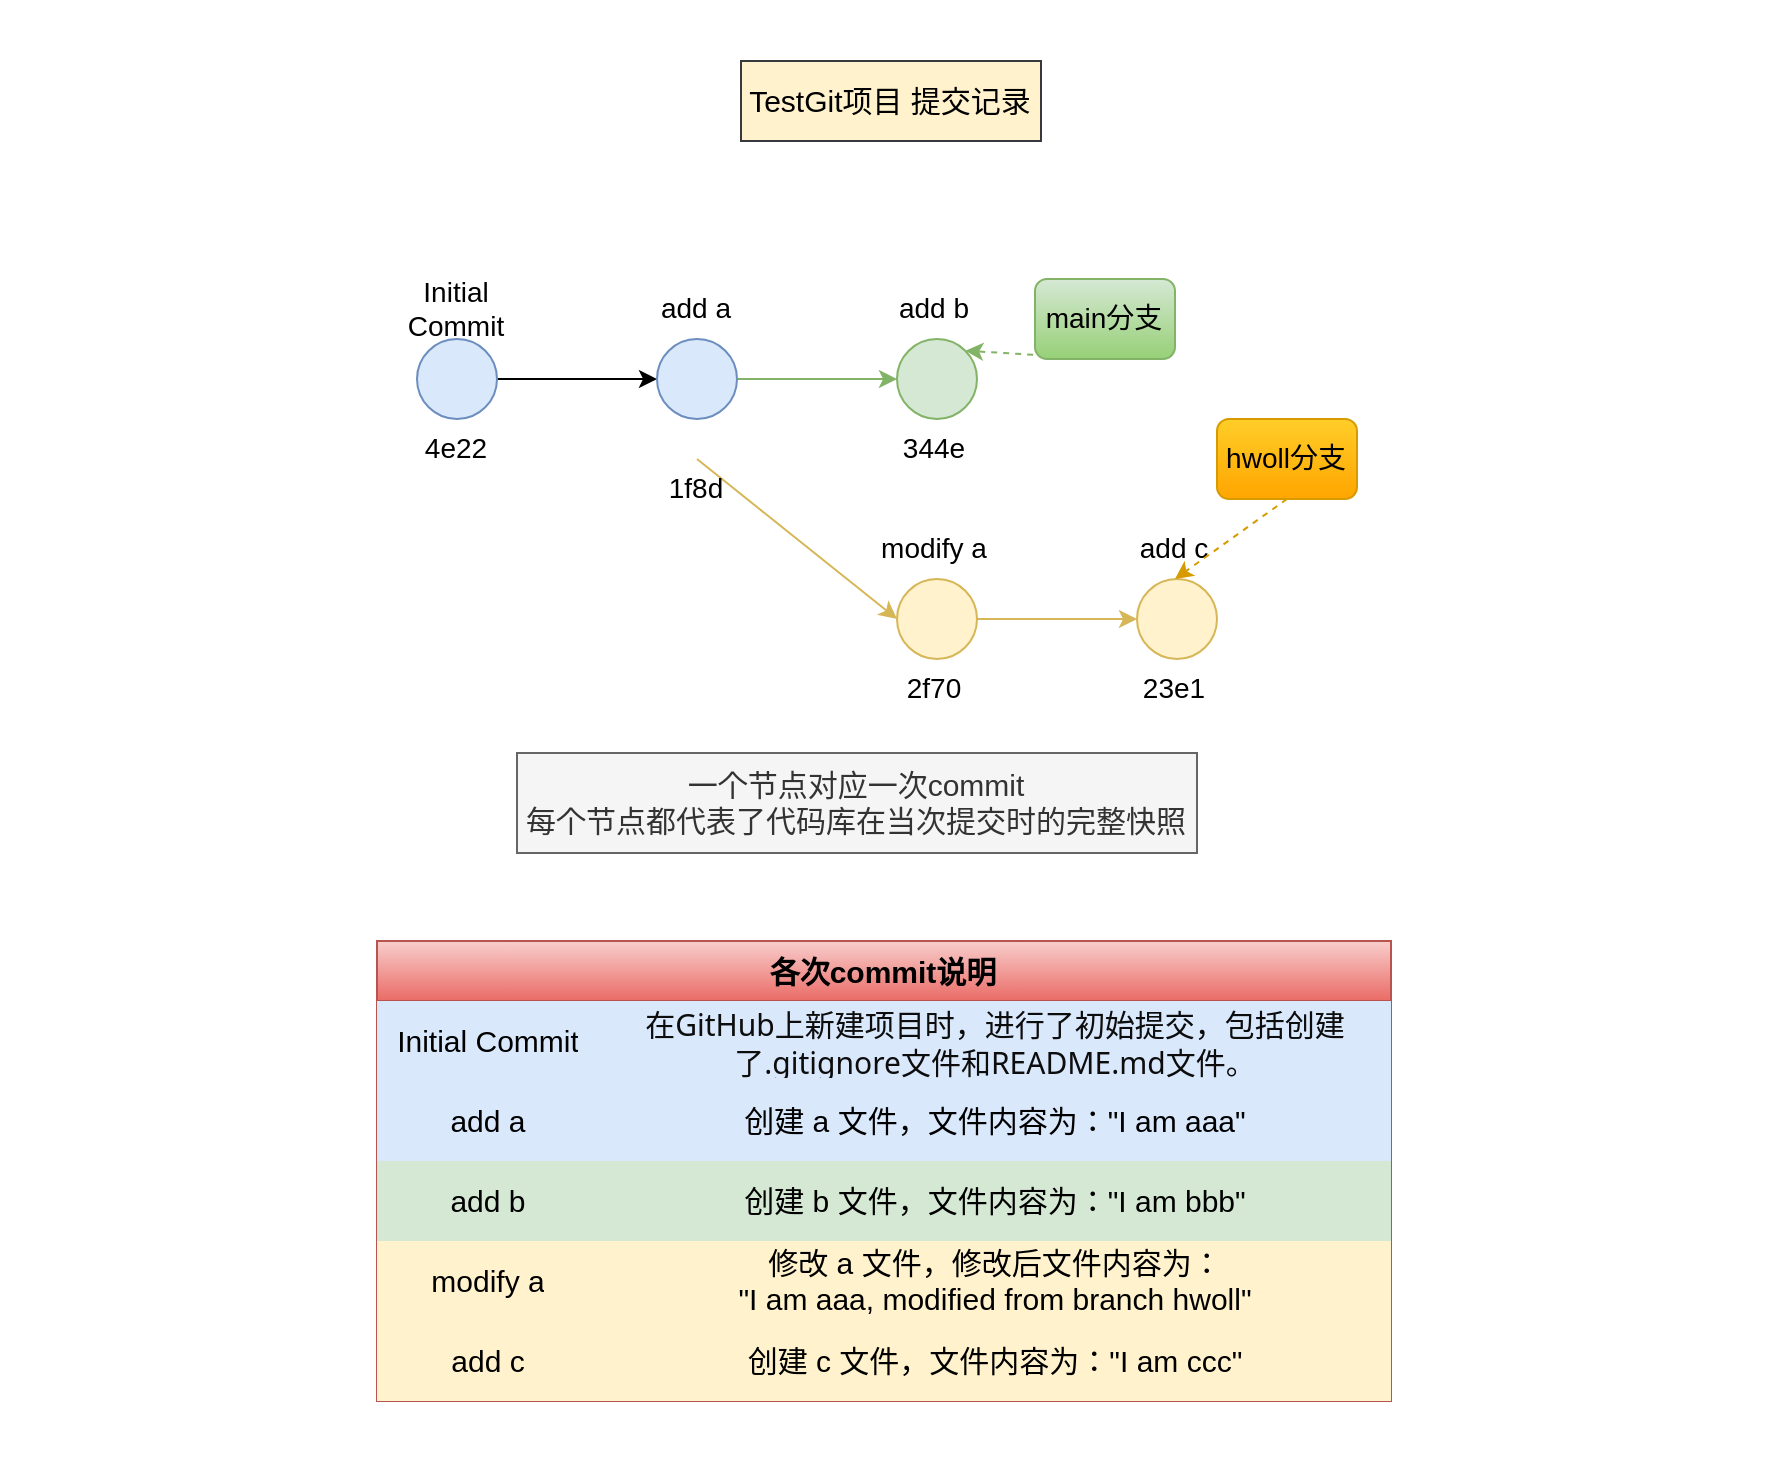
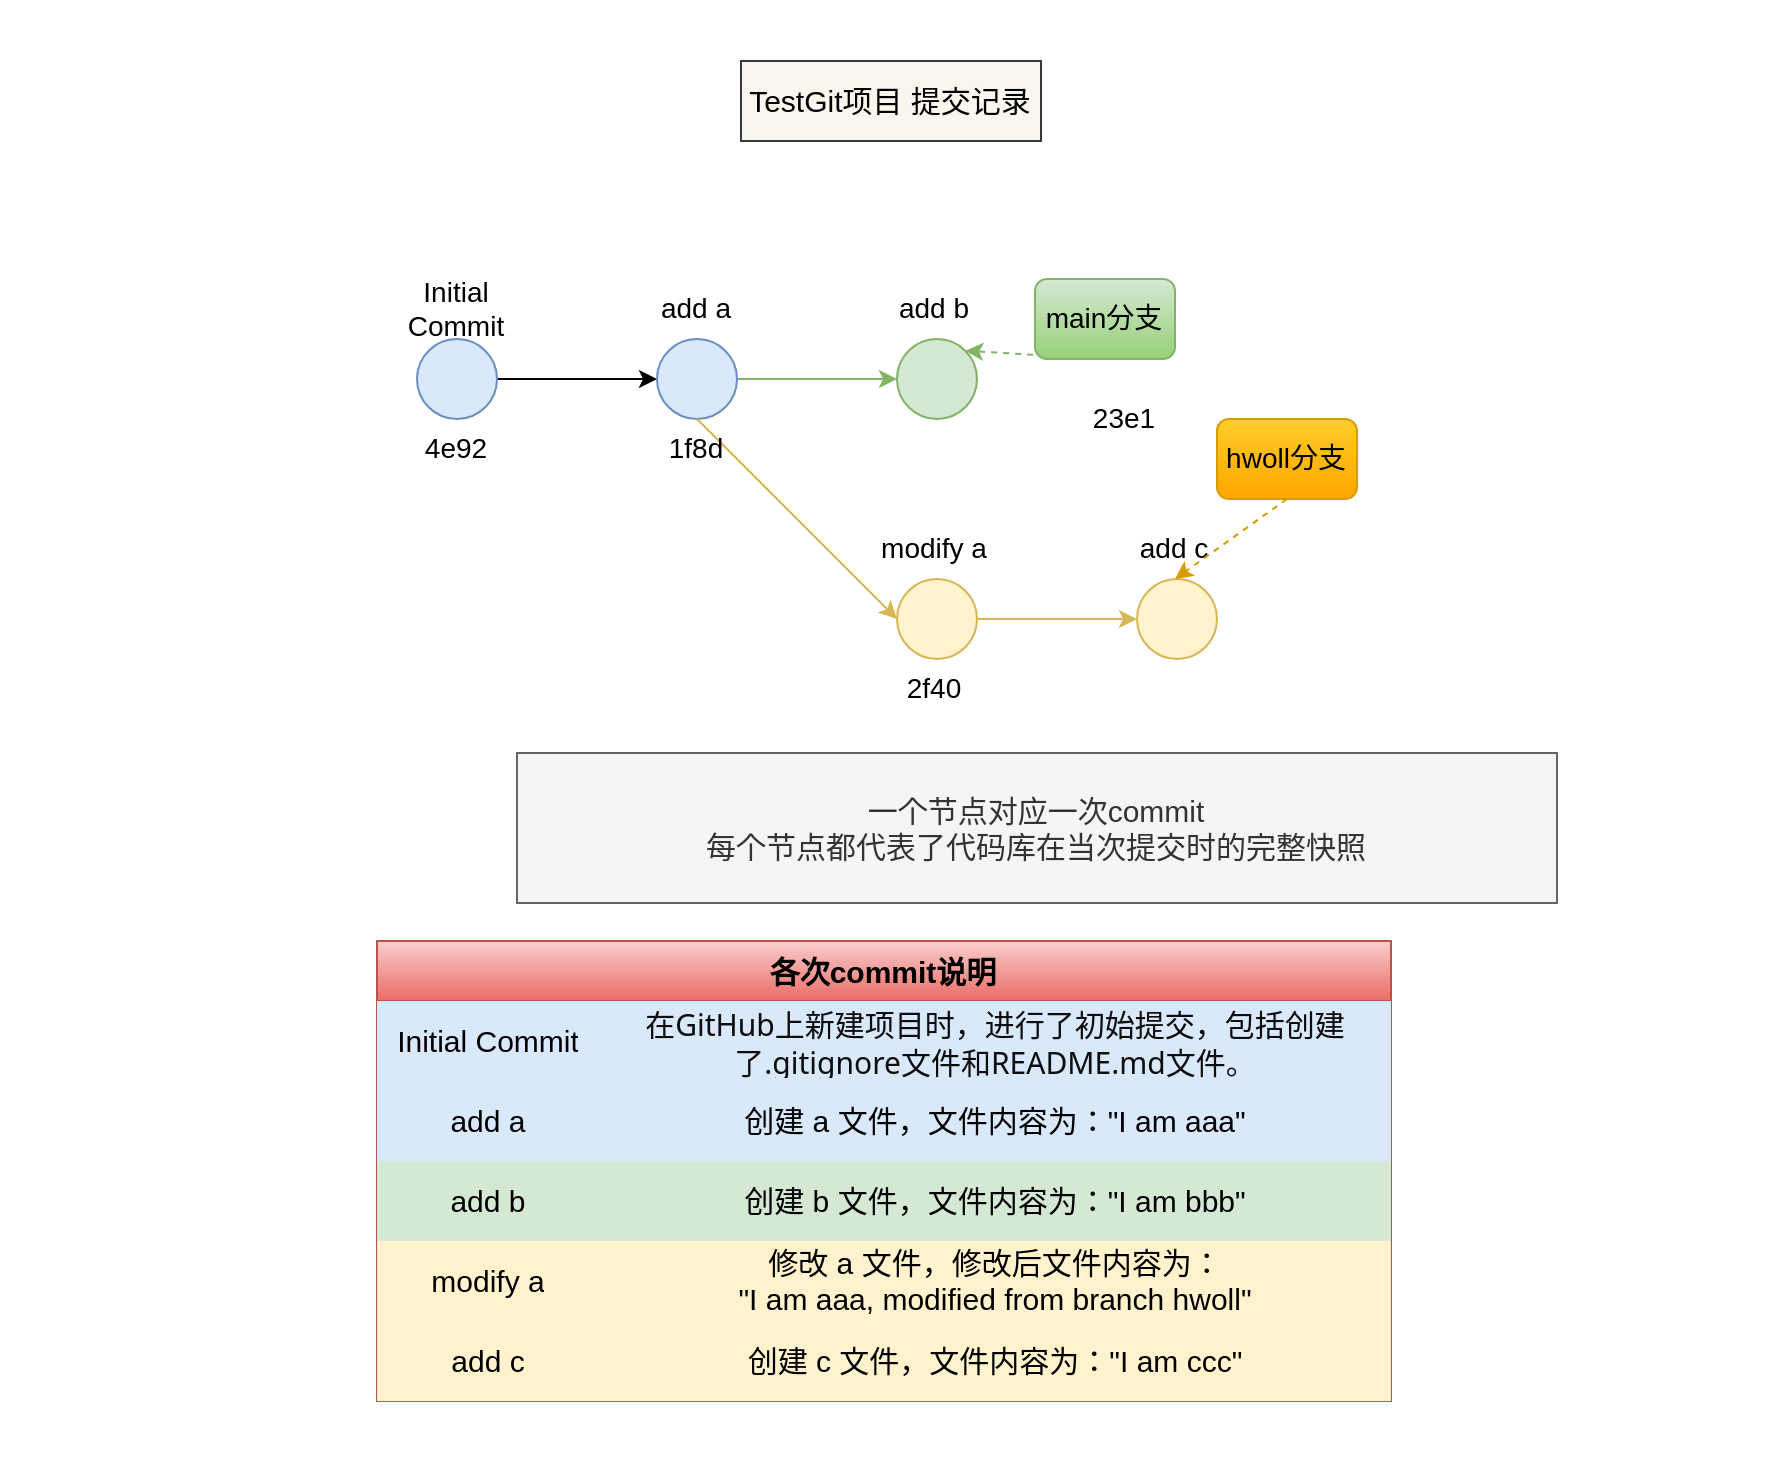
node "TestGit项目 提交记录": fillcolor #fff2cc -> #f9f7ed
node "4e22": label "4e22" -> "4e92"
node "344e": removed
node "1f8d": moved (697, 489) -> (697, 449)
node "2f70": label "2f70" -> "2f40"
node "23e1": moved (1175, 689) -> (1125, 419)
node "一个节点对应一次commit每个节点都代表了代码库在当次提交时的完整快照": size 680x100 -> 1040x150
